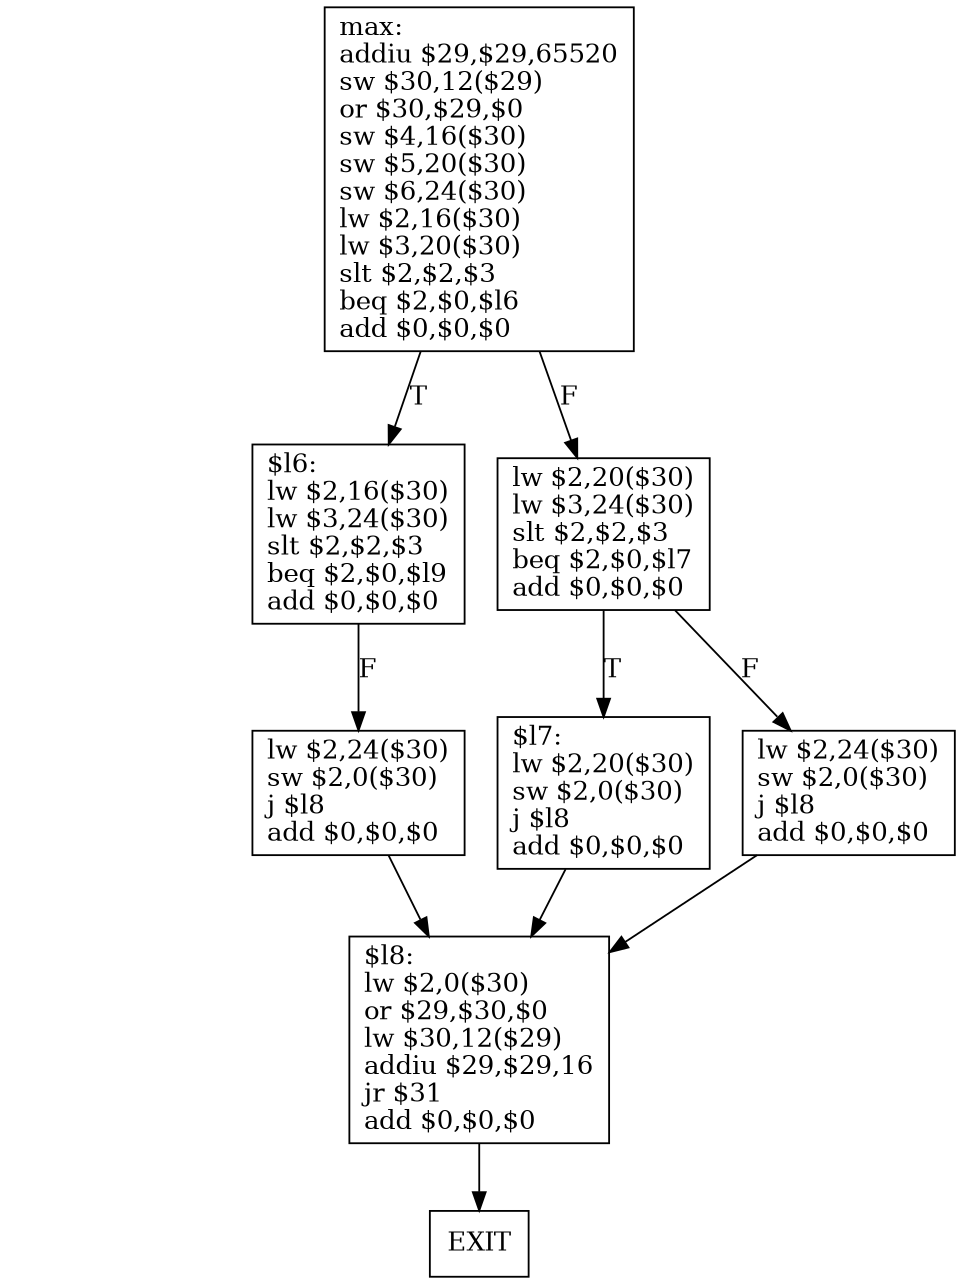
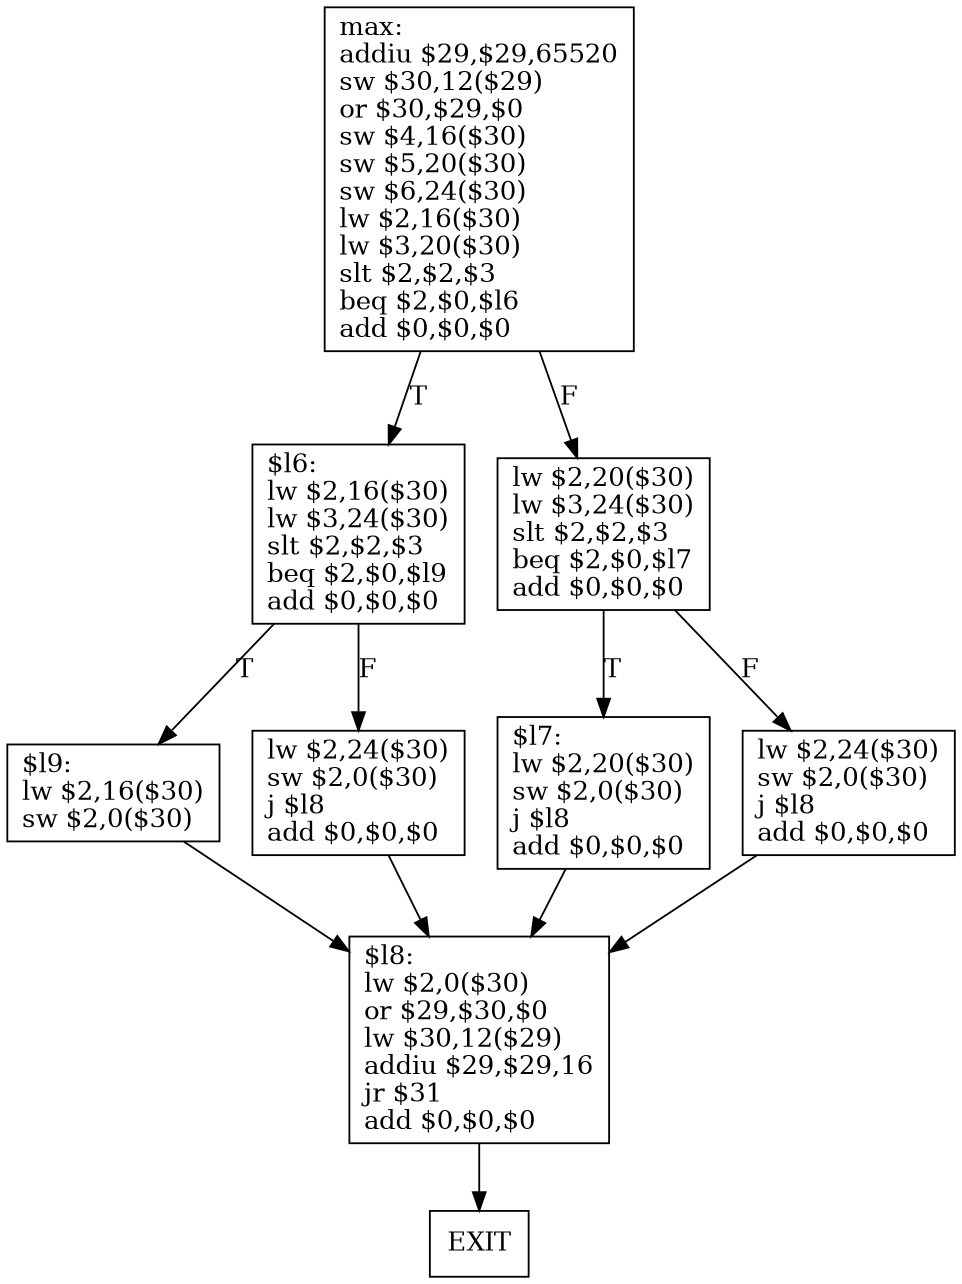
node "$l9: lw $2,16($30) sw $2,0($30)": added
